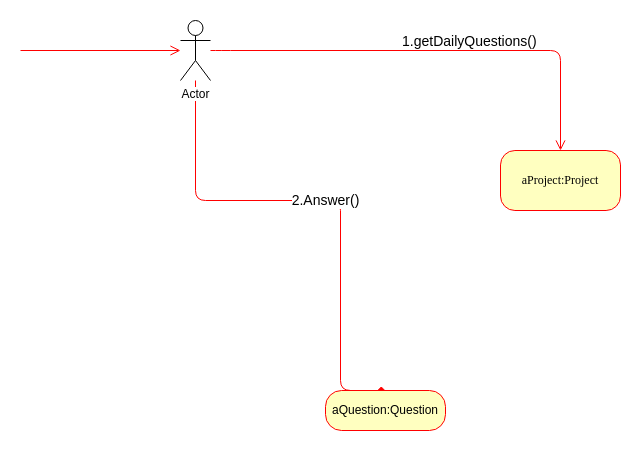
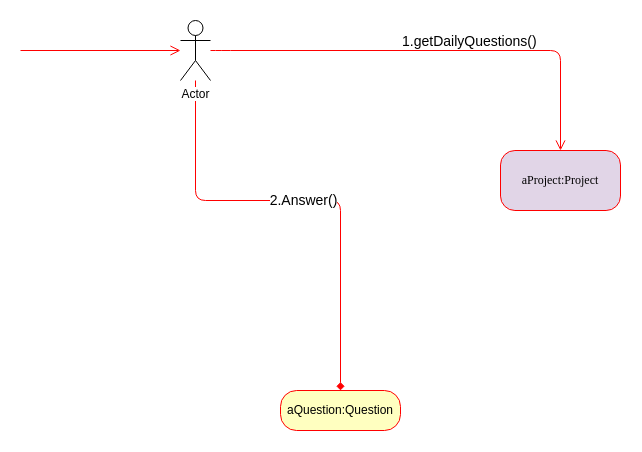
node "aProject:Project": fillcolor #ffffc0 -> #e1d5e7
node "aQuestion:Question": moved (386, 411) -> (341, 411)
